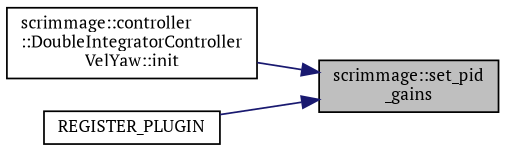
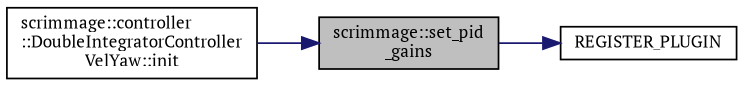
edge "REGISTER_PLUGIN" -> "scrimmage::set_pid _gains": reversed
